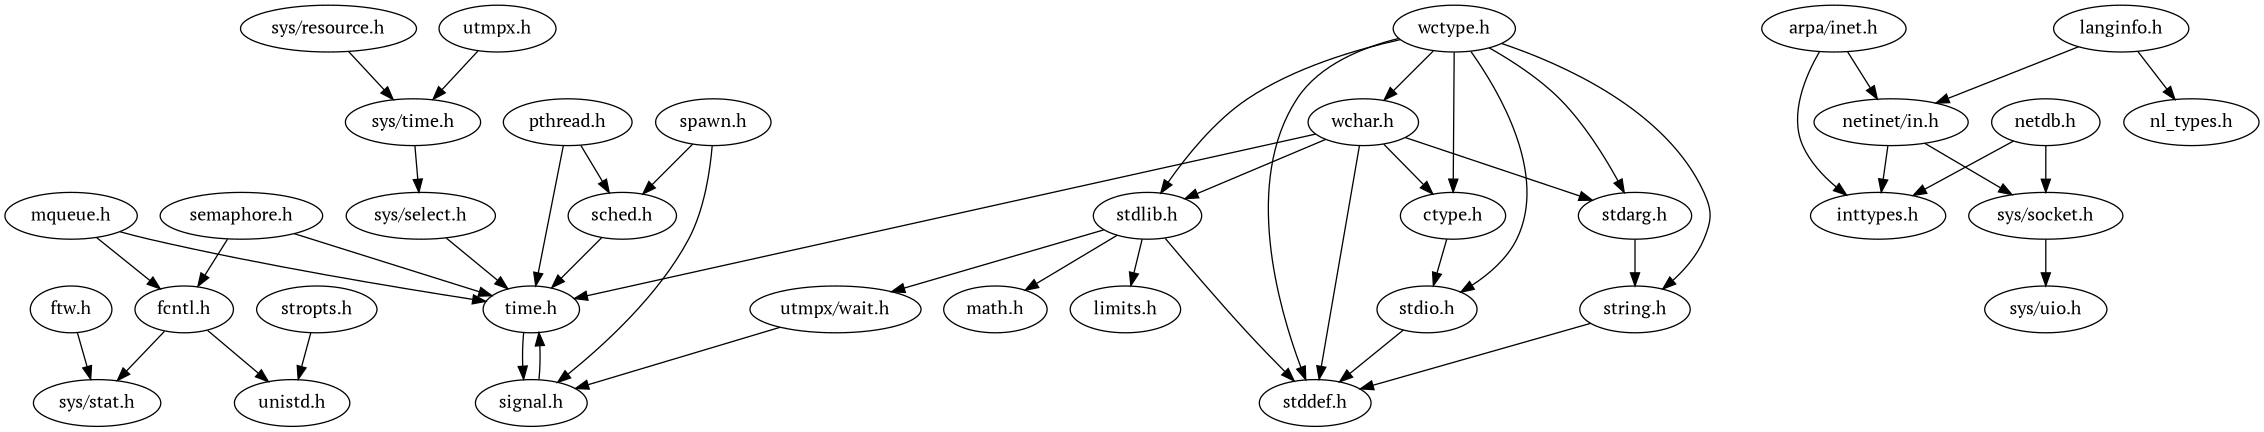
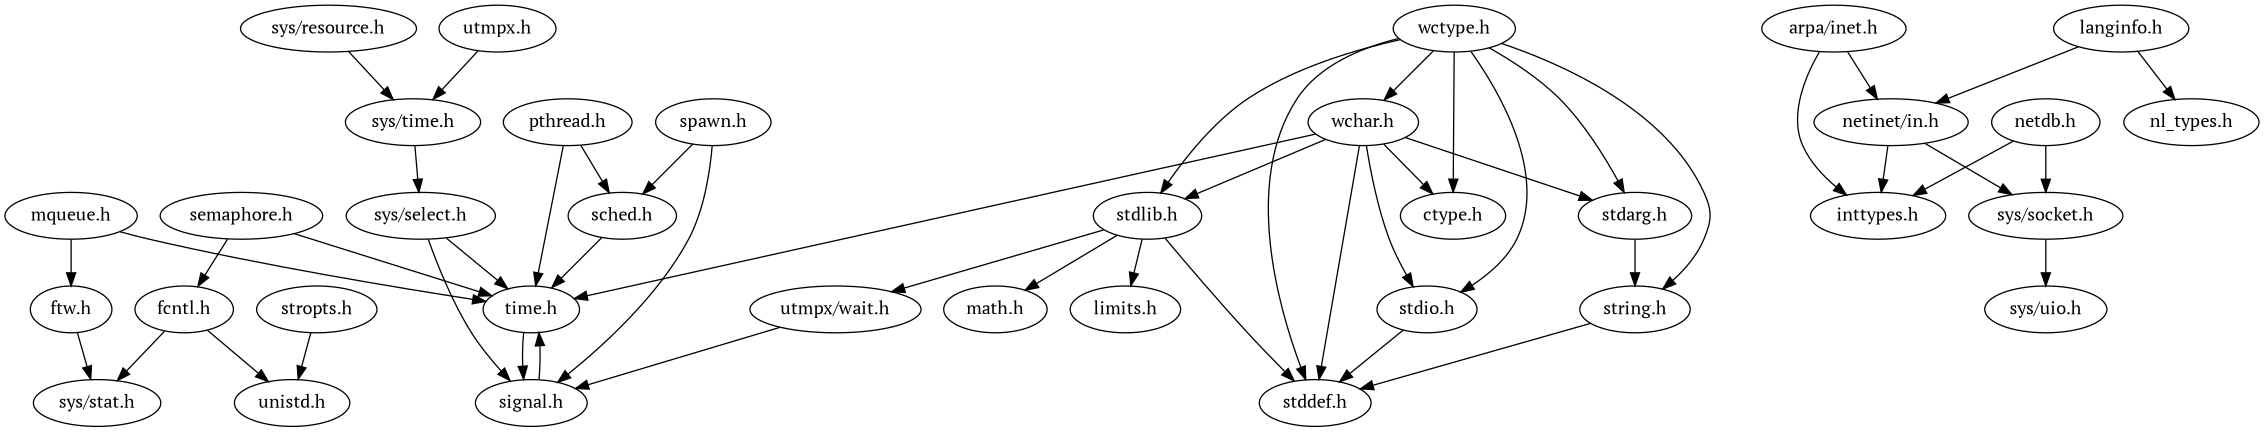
edge "ctype.h" -> "stdio.h": now "wchar.h" -> "stdio.h"
edge "mqueue.h" -> "fcntl.h": now "mqueue.h" -> "ftw.h"
edge "sys/select.h" -> "signal.h": added
